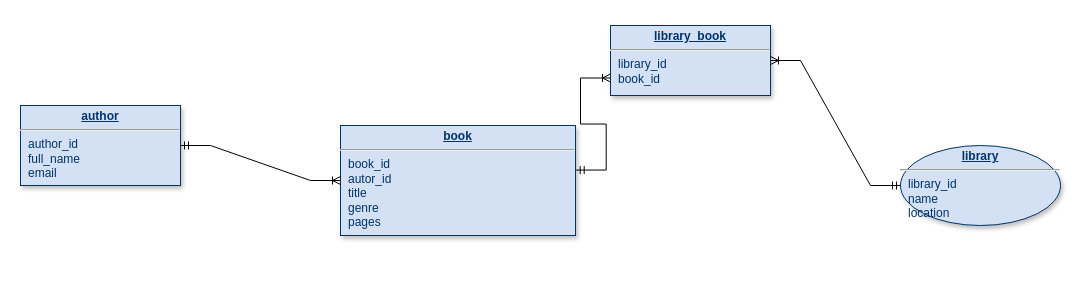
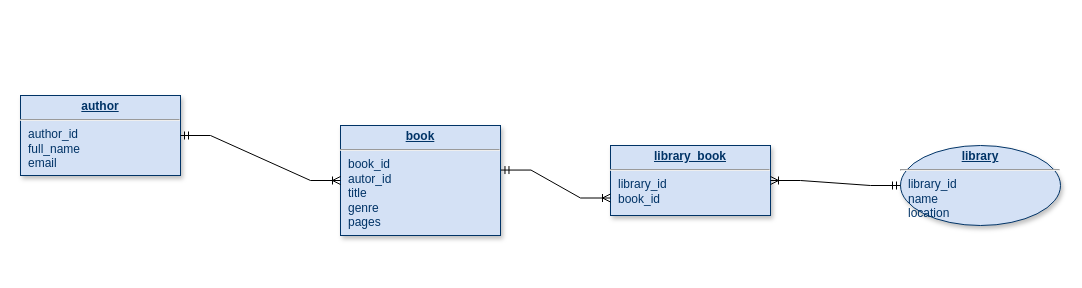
node "library_book library_id book_id": moved (691, 61) -> (691, 181)
node "author author_id full_name email": moved (101, 146) -> (101, 136)
node "book book_id autor_id title genre pages": size 235x110 -> 160x110
